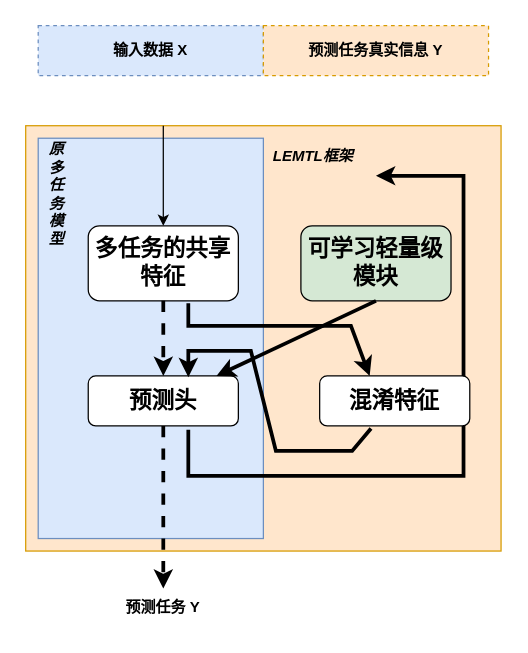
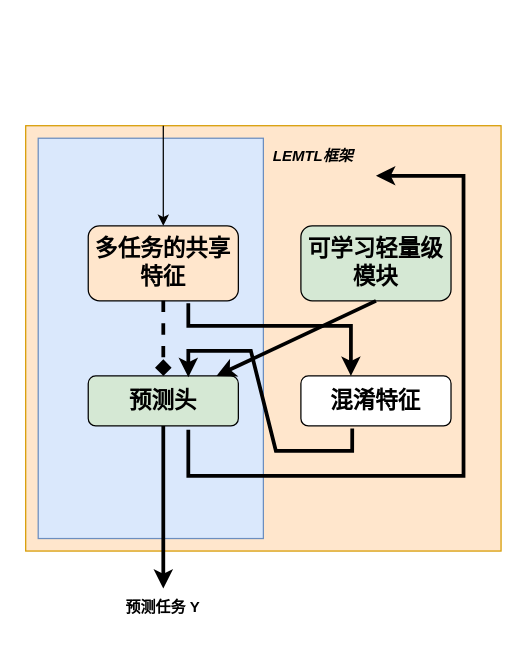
node "输入数据 X": removed
node "预测任务真实信息 Y": removed
node "原 多 任 务 模 型": removed
node "多任务的共享特征": fillcolor #ffffff -> #ffe6cc
edge "多任务的共享特征" -> "预测头": arrowhead classic -> diamond
node "预测头": fillcolor #ffffff -> #d5e8d4
node "混淆特征": moved (394, 401) -> (376, 401)
edge "预测头" -> "预测任务 Y": style dashed -> solid
